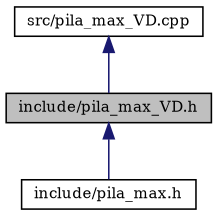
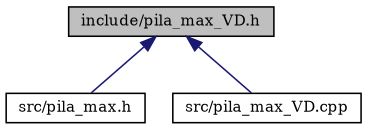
edge "include/pila_max_VD.h" -> "src/pila_max_VD.cpp": reversed
node "include/pila_max.h": label "include/pila_max.h" -> "src/pila_max.h"
